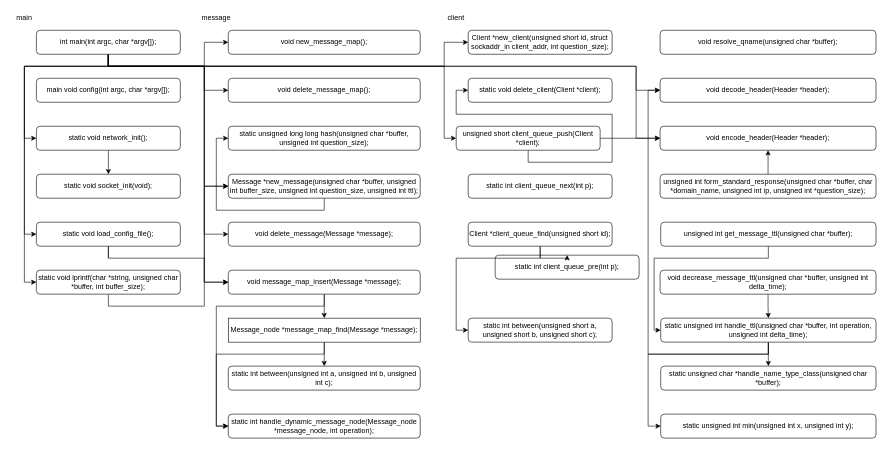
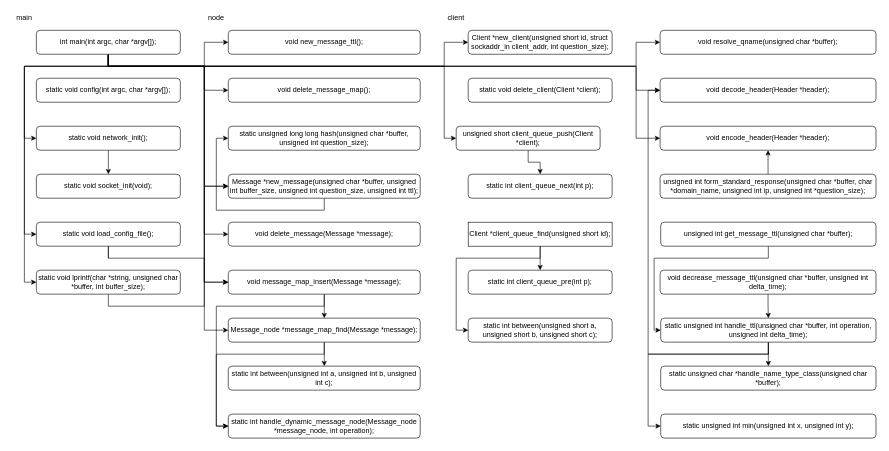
node "message": label "message" -> "node"
node "void new_message_map();": label "void new_message_map();" -> "void new_message_ttl();"
edge "int main(int argc, char *argv[]);" -> "void resolve_qname(unsigned char *buffer);": added
node "main void config(int argc, char *argv[]);": label "main void config(int argc, char *argv[]);" -> "static void config(int argc, char *argv[]);"
edge "unsigned short client_queue_push(Client *client);" -> "static void delete_client(Client *client);": removed
edge "unsigned short client_queue_push(Client *client);" -> "void encode_header(Header *header);": now "unsigned short client_queue_push(Client *client);" -> "static int client_queue_next(int p);"
node "Client *client_queue_find(unsigned short id);": shape rounded rectangle -> rectangle
node "static int client_queue_pre(int p);": moved (567, 267) -> (540, 282)
edge "int main(int argc, char *argv[]);" -> "Message_node *message_map_find(Message *message);": added
node "Message_node *message_map_find(Message *message);": shape rectangle -> rounded rectangle
